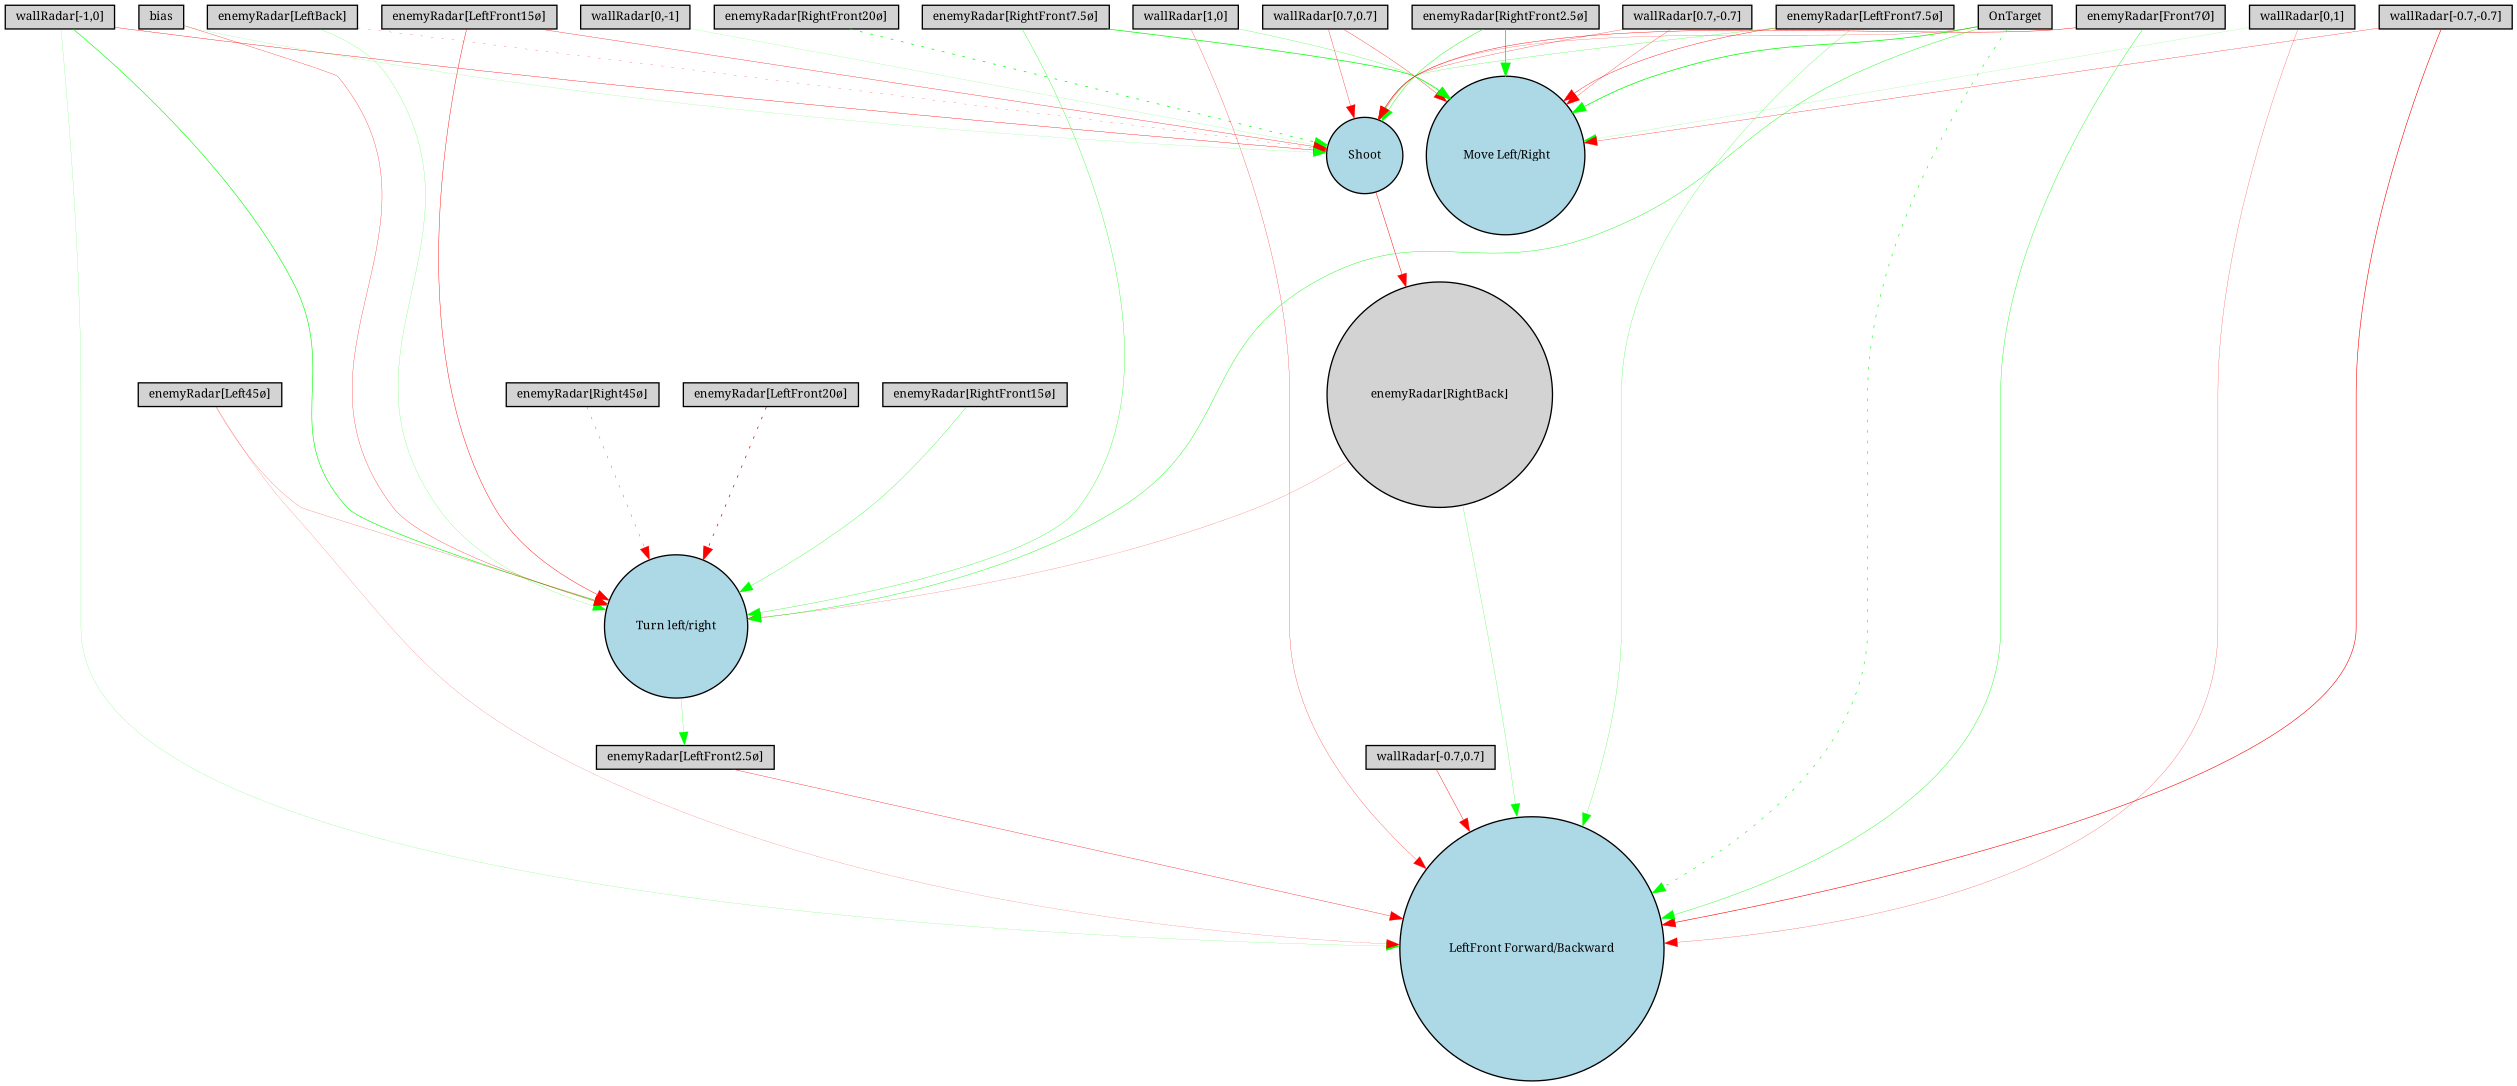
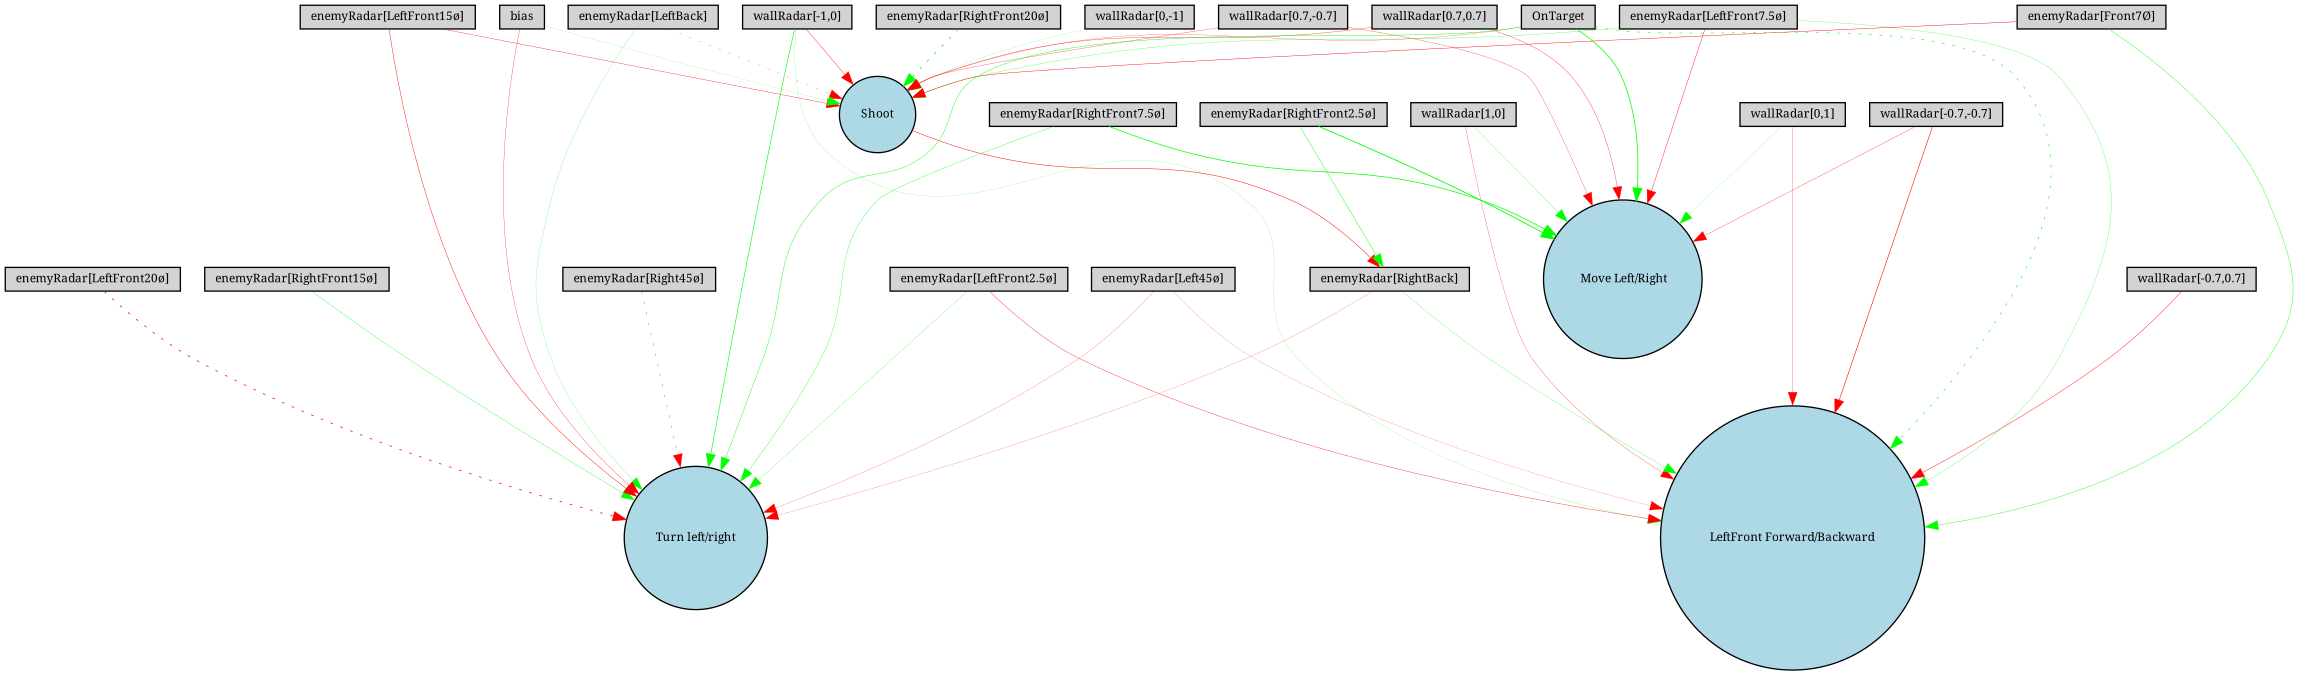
edge "enemyRadar[RightFront2.5ø]" -> "Shoot": now "enemyRadar[RightFront2.5ø]" -> "enemyRadar[RightBack]"
node "enemyRadar[RightBack]": shape circle -> box
edge "Turn left/right" -> "enemyRadar[LeftFront2.5ø]": reversed
